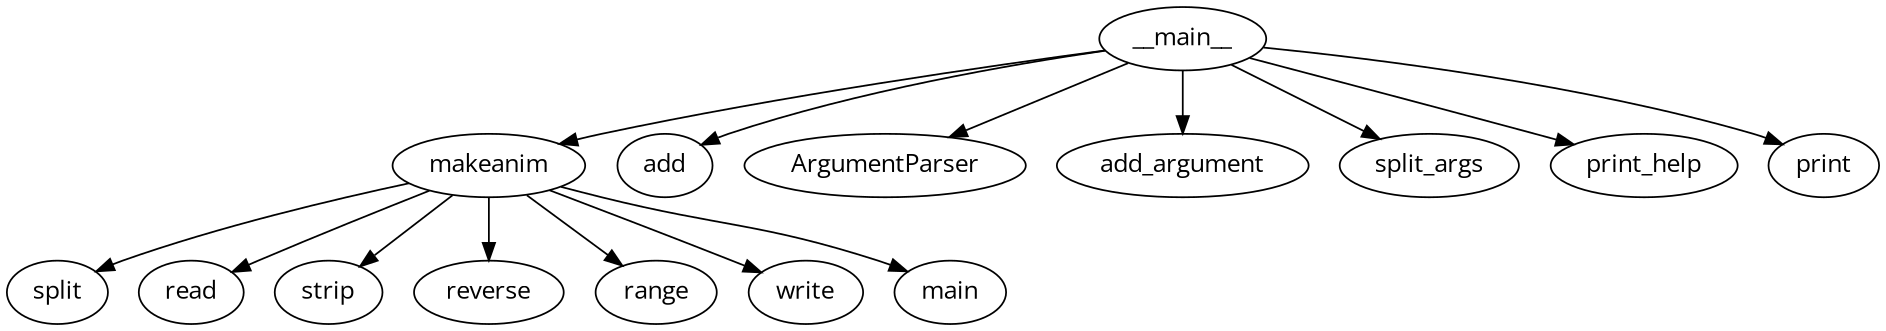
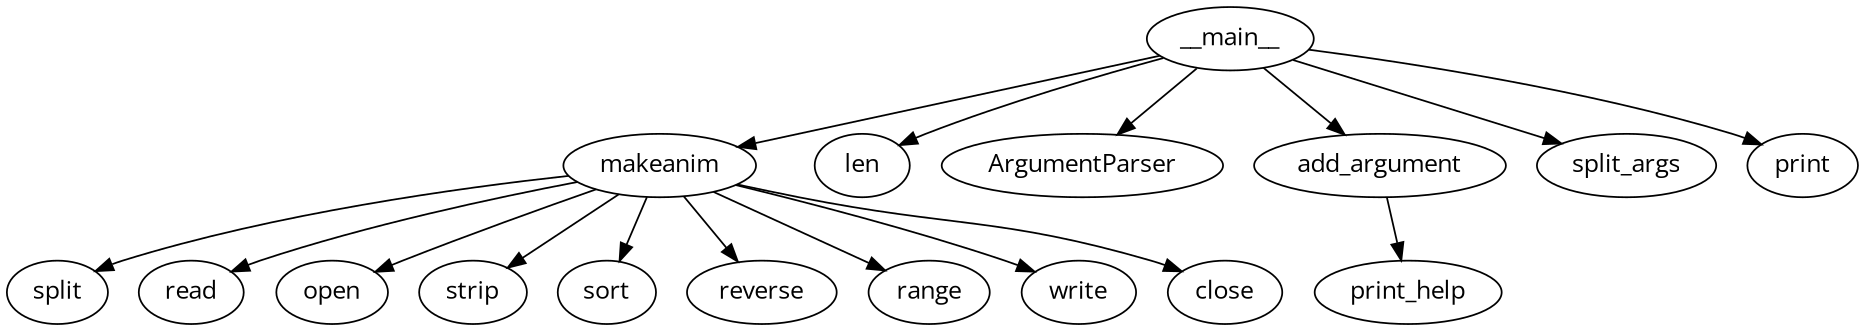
edge "__main__" -> "print_help": now "add_argument" -> "print_help"
node "add": label "add" -> "len"
node "open": added
node "sort": added
node "main": label "main" -> "close"
